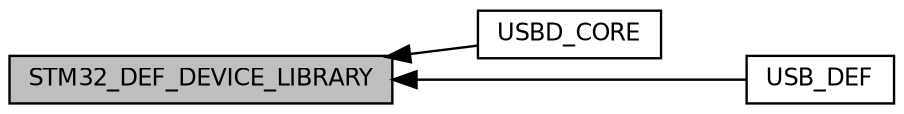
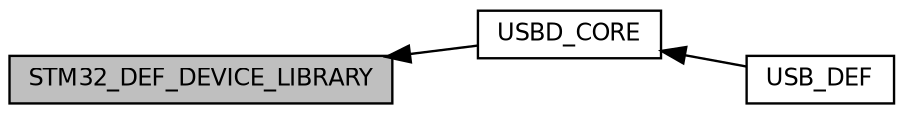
edge "USB_DEF" -> "STM32_DEF_DEVICE_LIBRARY": now "USB_DEF" -> "USBD_CORE"
